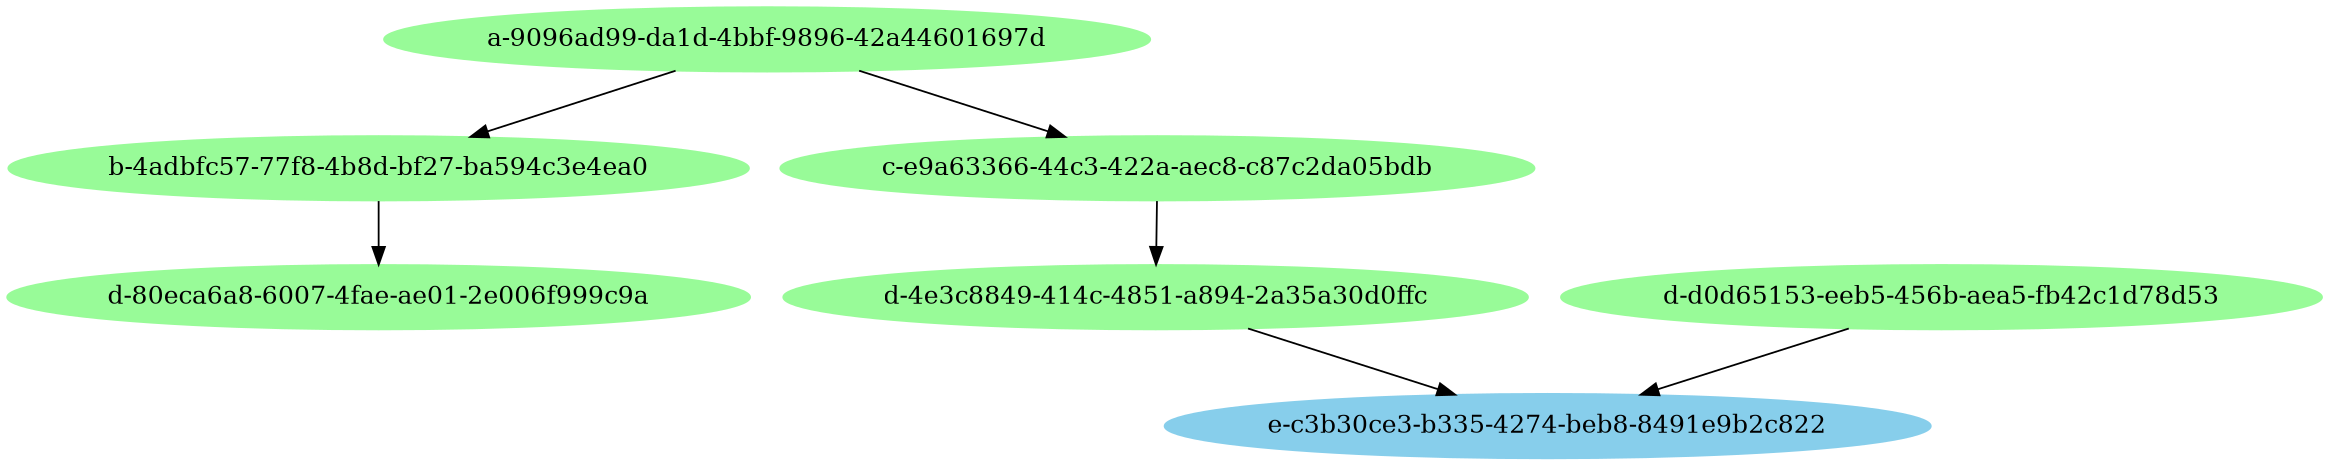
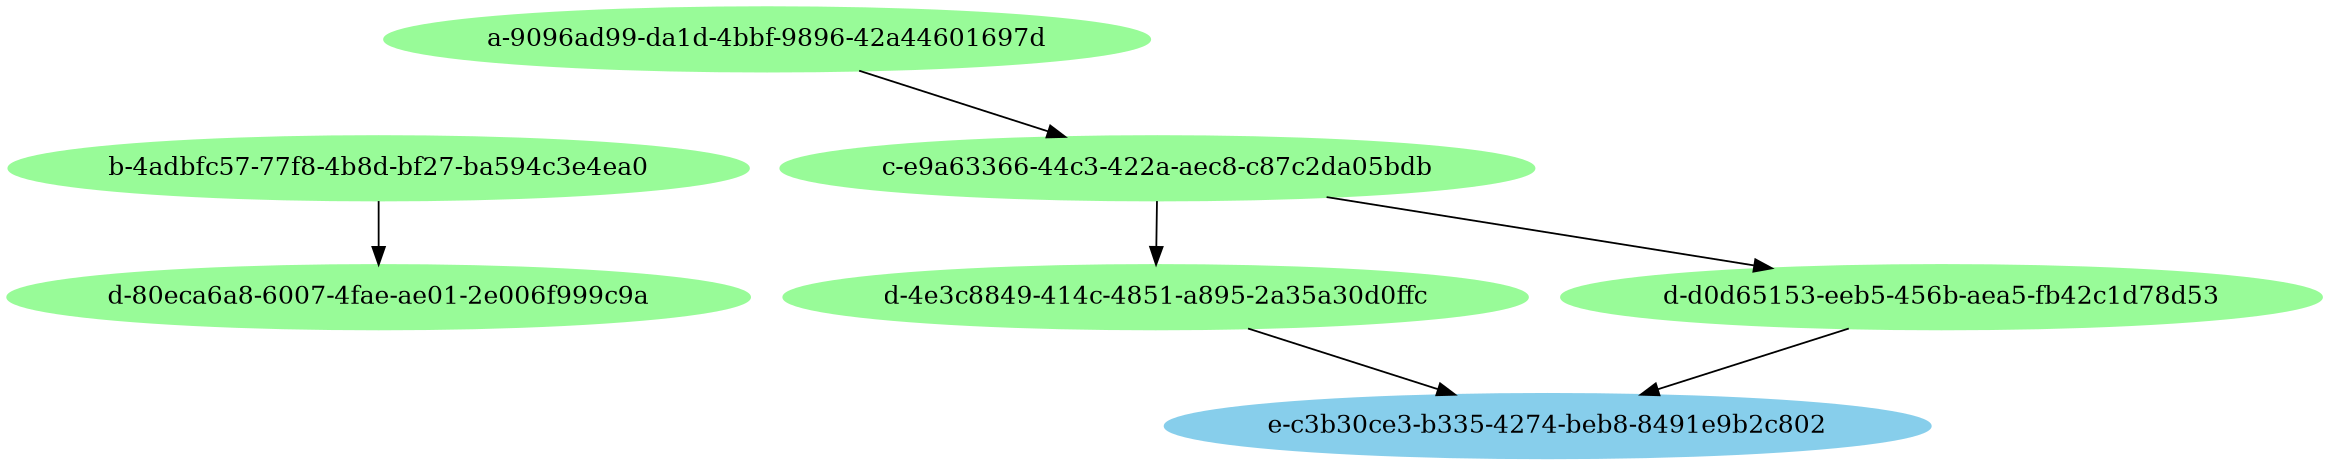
edge "a-9096ad99-da1d-4bbf-9896-42a44601697d" -> "b-4adbfc57-77f8-4b8d-bf27-ba594c3e4ea0": removed
edge "c-e9a63366-44c3-422a-aec8-c87c2da05bdb" -> "d-d0d65153-eeb5-456b-aea5-fb42c1d78d53": added
node "d-4e3c8849-414c-4851-a894-2a35a30d0ffc": label "d-4e3c8849-414c-4851-a894-2a35a30d0ffc" -> "d-4e3c8849-414c-4851-a895-2a35a30d0ffc"
node "e-c3b30ce3-b335-4274-beb8-8491e9b2c822": label "e-c3b30ce3-b335-4274-beb8-8491e9b2c822" -> "e-c3b30ce3-b335-4274-beb8-8491e9b2c802"
